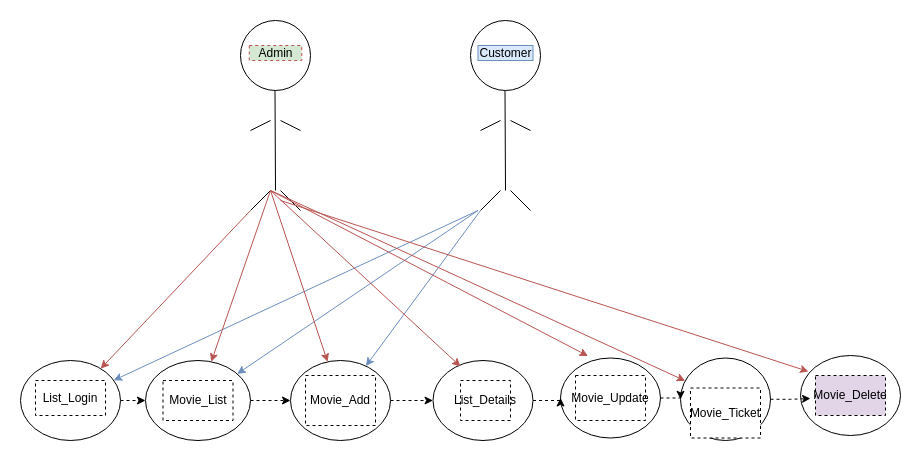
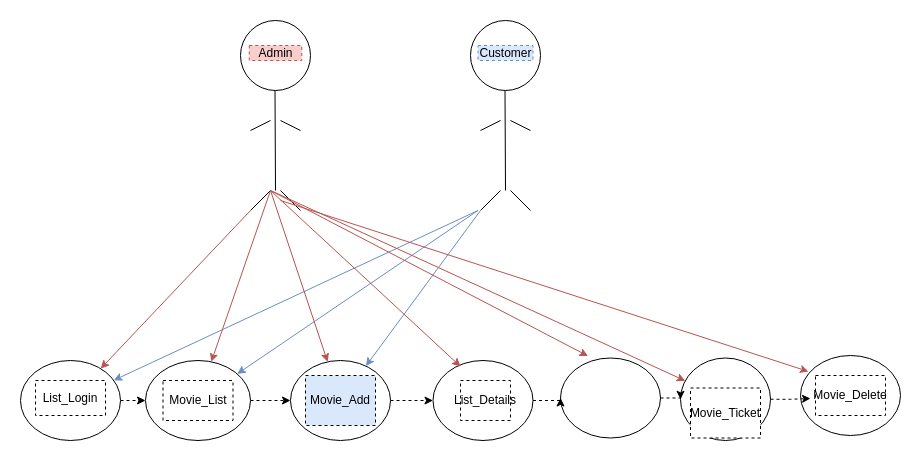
node "Admin": fillcolor #d5e8d4 -> #f8cecc
node "Customer": style solid -> dashed
node "Movie_Delete": fillcolor #e1d5e7 -> #ffffff
node "Movie_Update": removed
node "Movie_Add": fillcolor #ffffff -> #dae8fc
